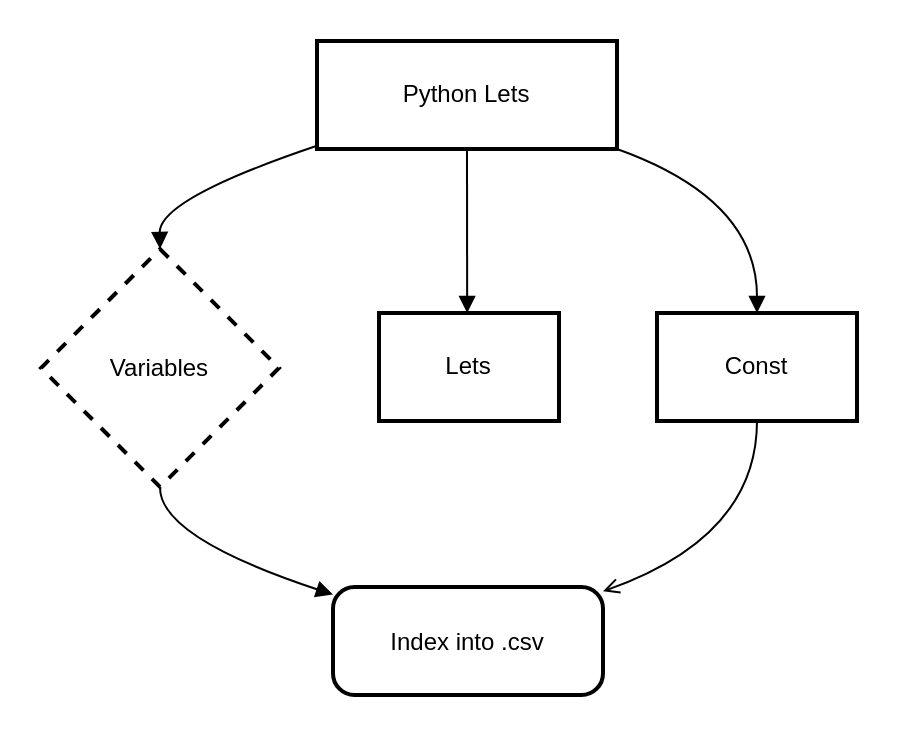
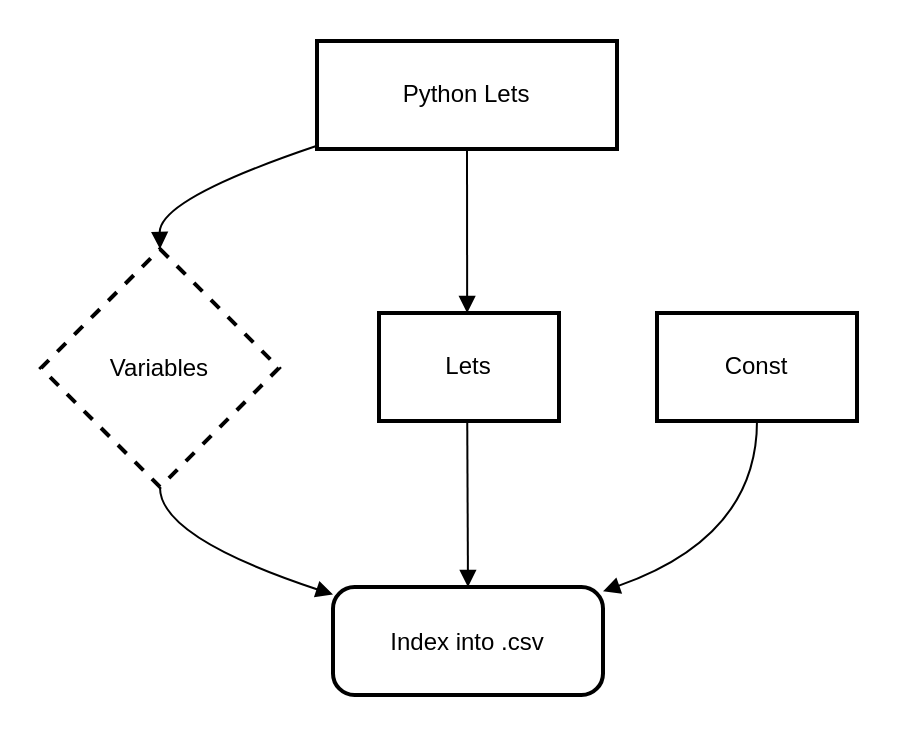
edge "Python Lets" -> "Const": removed
edge "Lets" -> "Index into .csv": added
edge "Const" -> "Index into .csv": arrowhead open -> block
